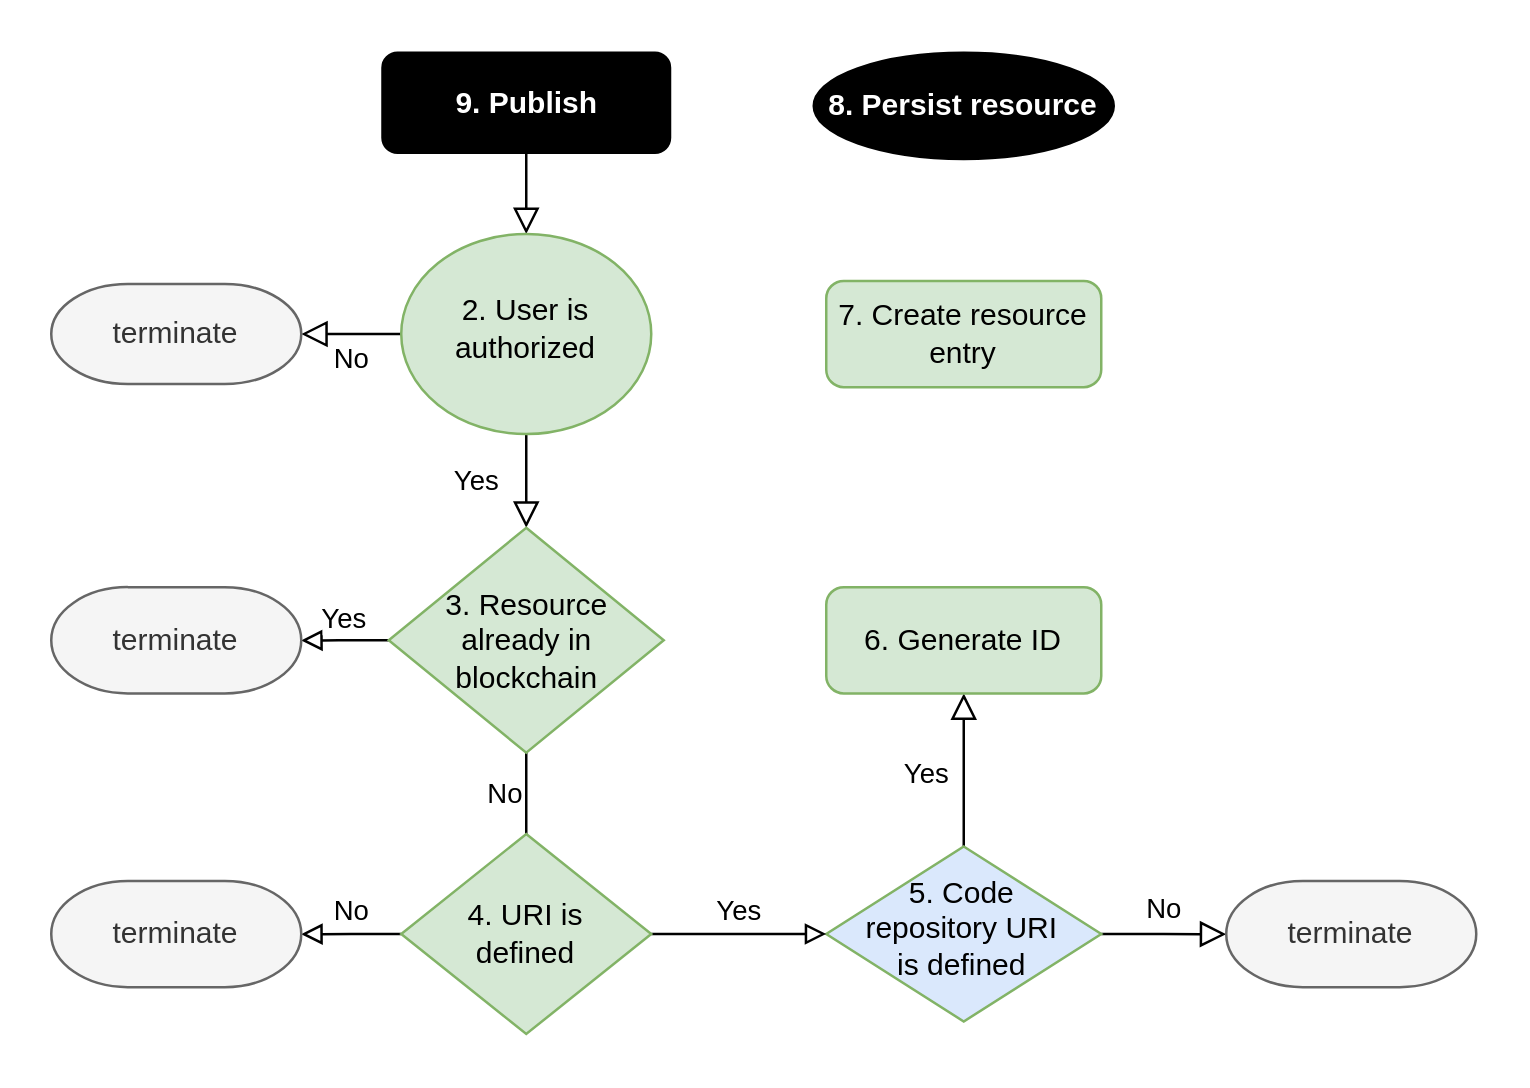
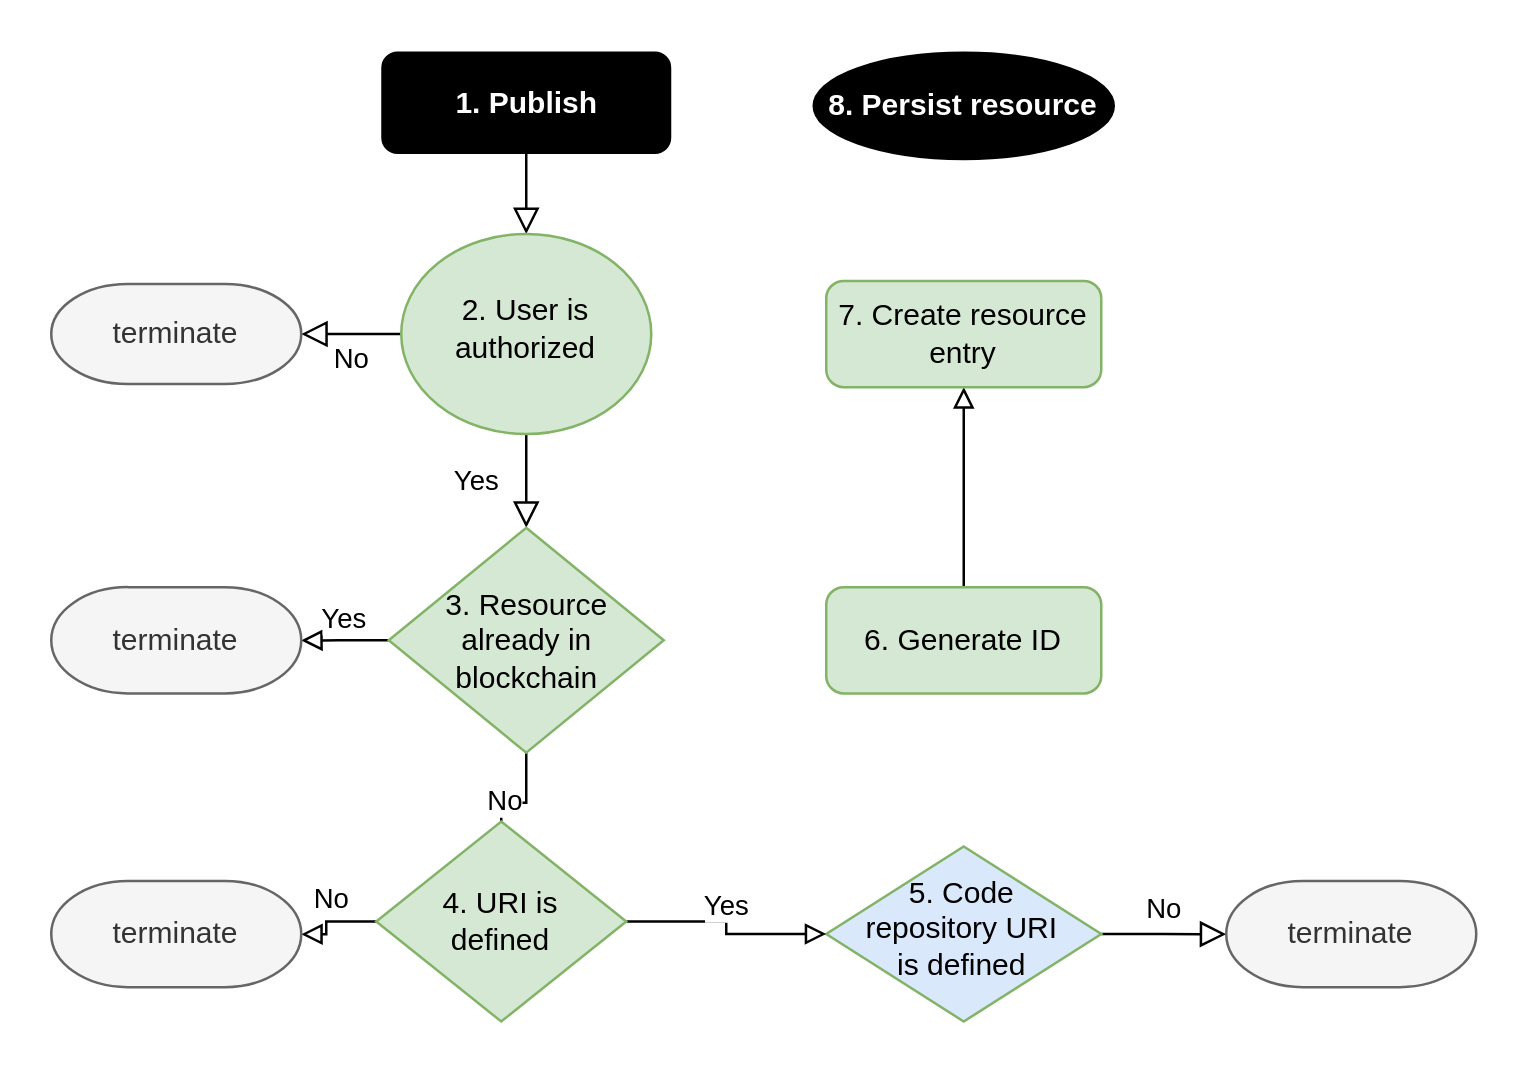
node "9. Publish": label "9. Publish" -> "1. Publish"
edge "6. Generate ID" -> "7. Create resource entry": added
edge "5. Code repository URI is defined" -> "6. Generate ID": removed, label "Yes"
node "4. URI is defined": moved (526, 934) -> (501, 921)
